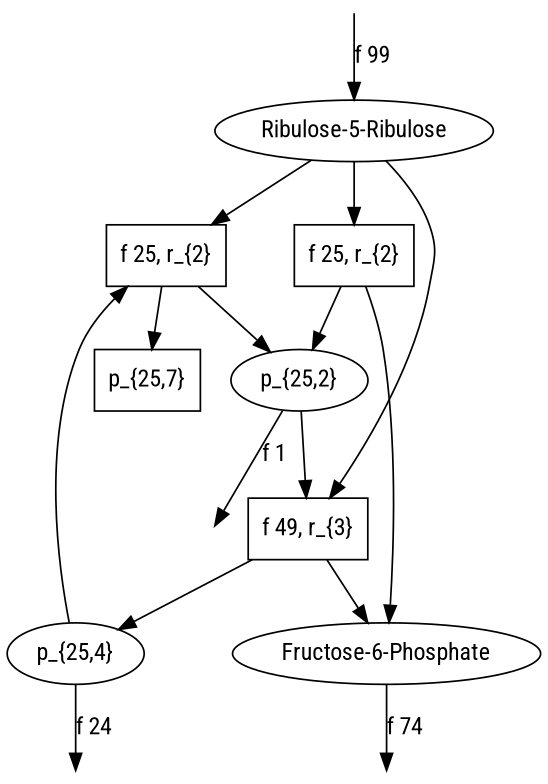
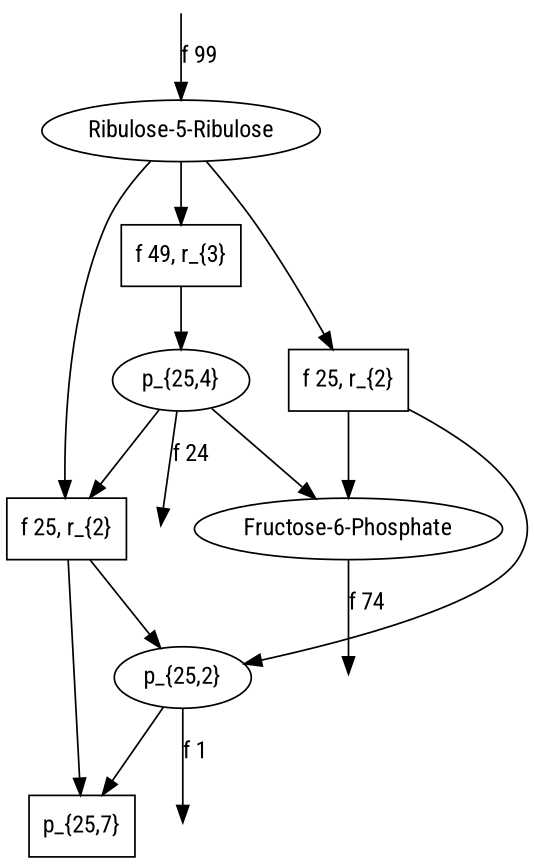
edge "p_{25,2}" -> "f 49, r_{3}": now "p_{25,2}" -> "p_{25,7}"
edge "f 49, r_{3}" -> "Fructose-6-Phosphate": now "p_{25,4}" -> "Fructose-6-Phosphate"
